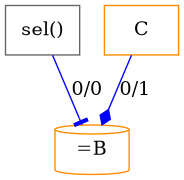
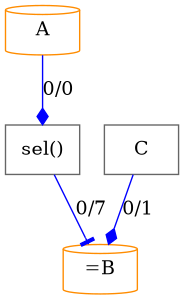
node "A": added
node "C": color darkorange -> gray40
edge "sel()" -> "=B": label "0/0" -> "0/7"
